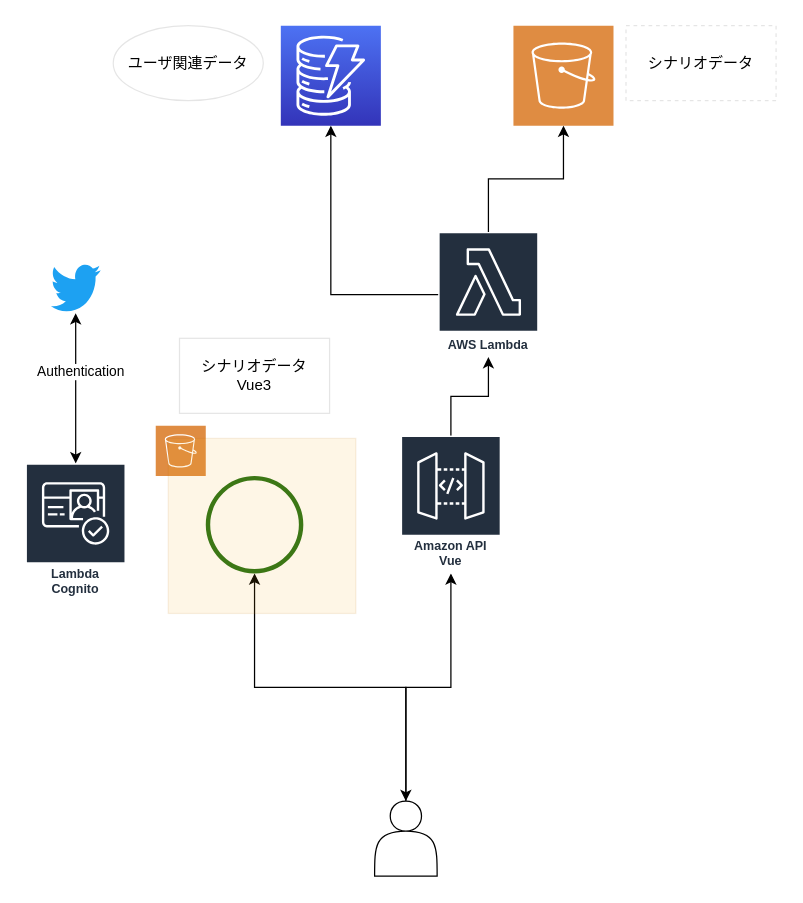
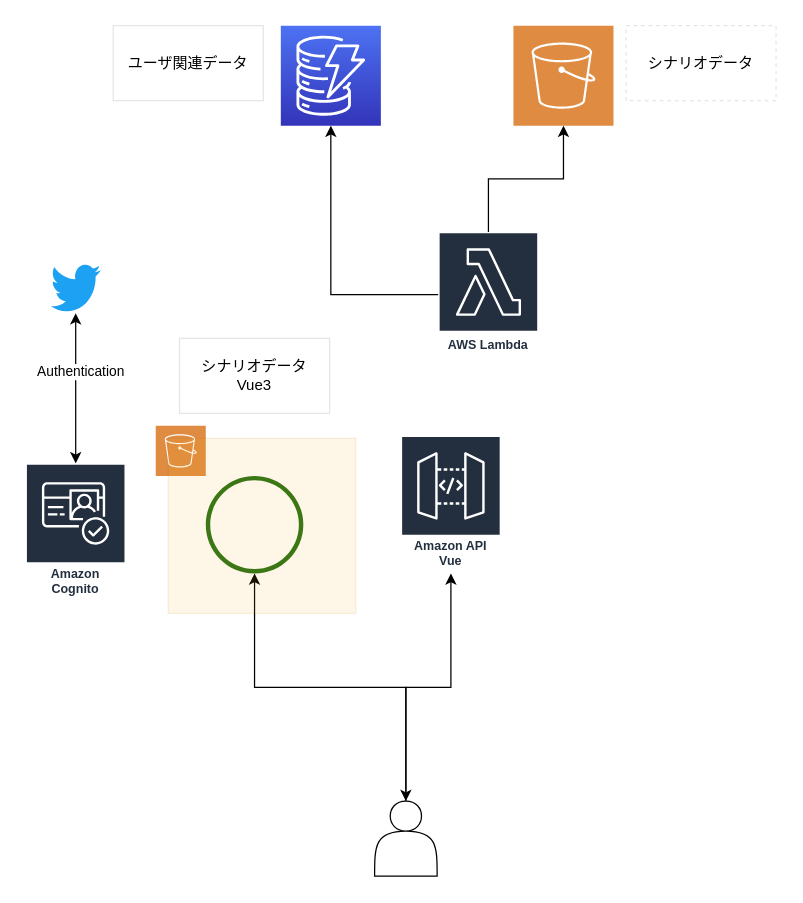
node "ユーザ関連データ": shape ellipse -> rectangle
edge "Amazon API Vue" -> "AWS Lambda": removed
node "Lambda Cognito": label "Lambda Cognito" -> "Amazon Cognito"
